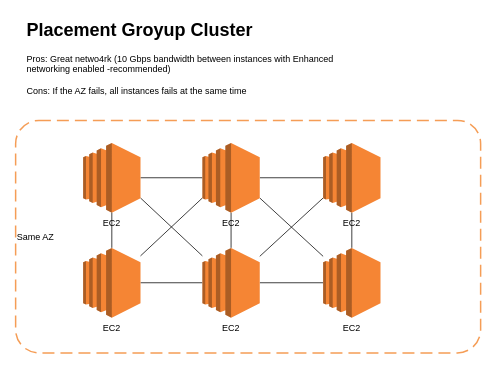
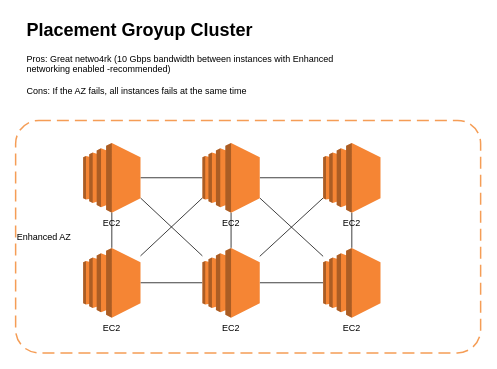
node "Same AZ": label "Same AZ" -> "Enhanced AZ"
